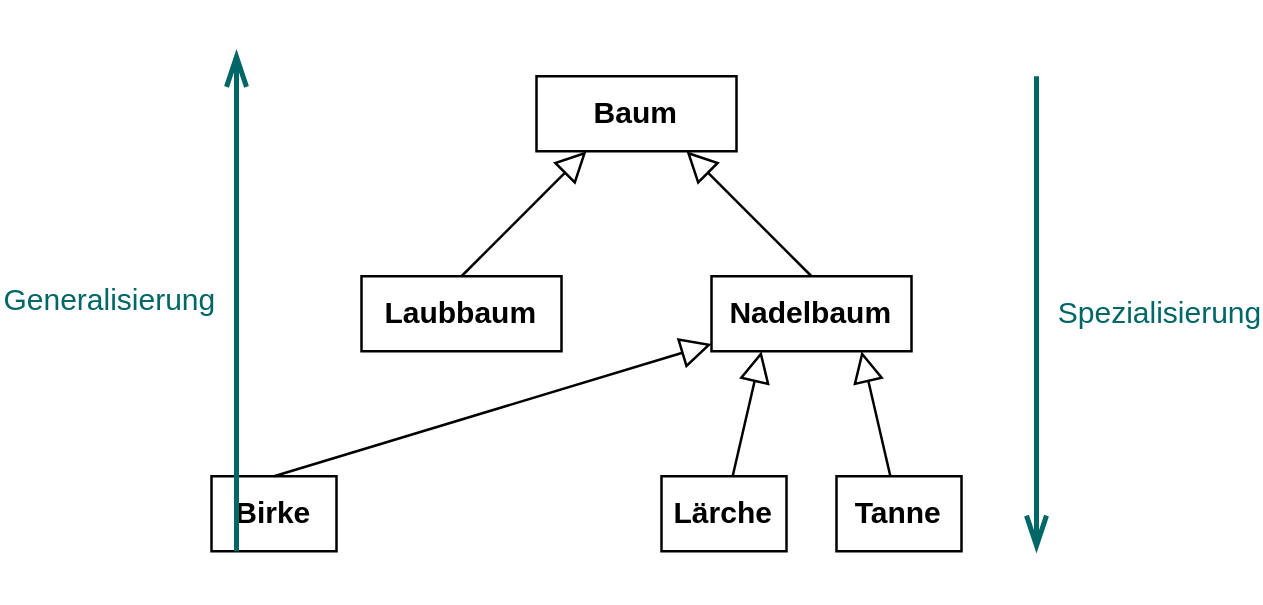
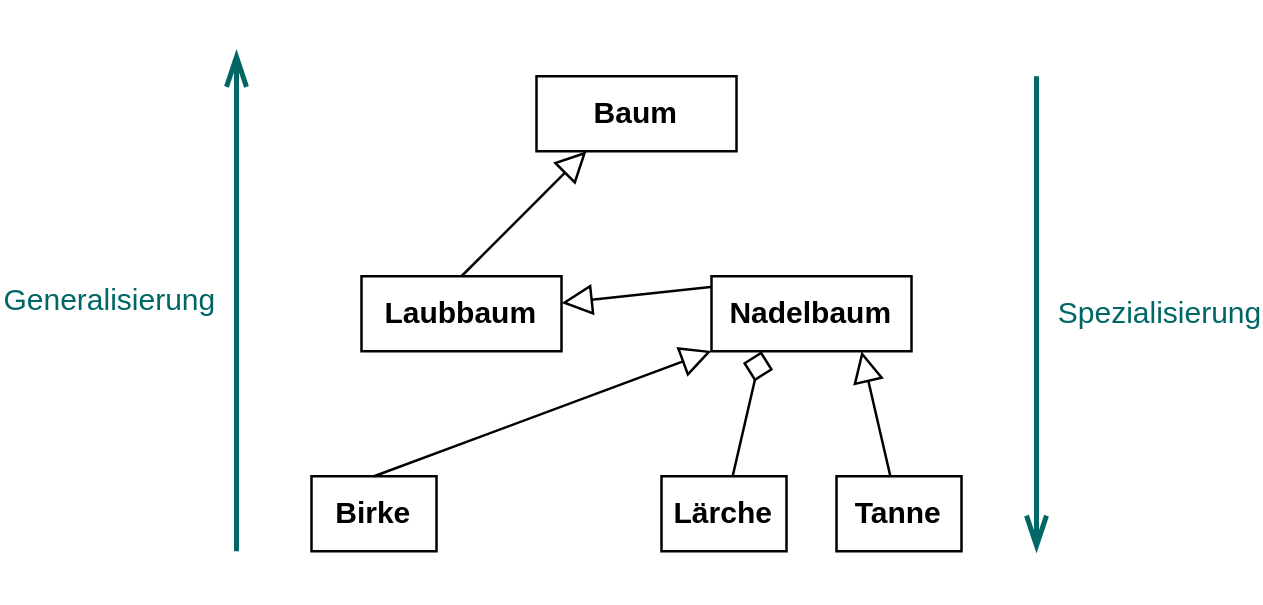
edge "Nadelbaum" -> "Baum": now "Nadelbaum" -> "Laubbaum"
edge "Lärche" -> "Nadelbaum": arrowhead block -> diamond
node "Birke": moved (274, 514) -> (374, 514)
